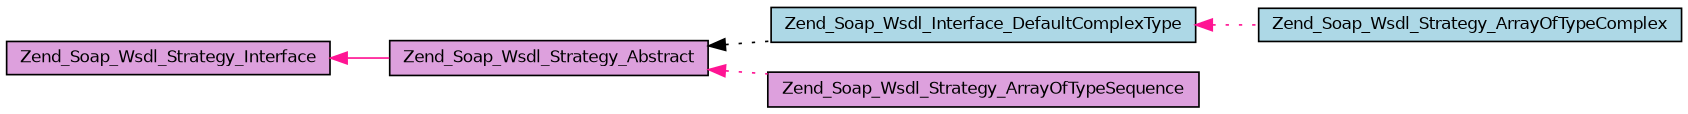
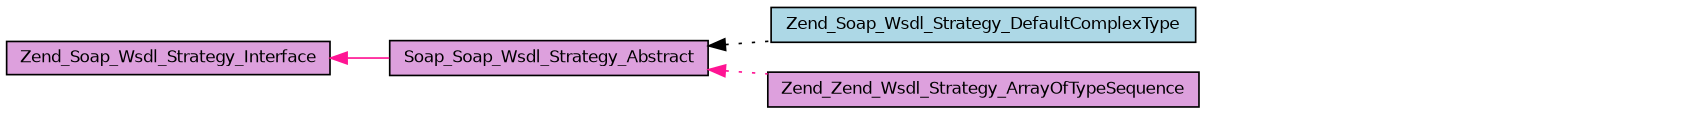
node "Zend_Soap_Wsdl_Interface_DefaultComplexType": label "Zend_Soap_Wsdl_Interface_DefaultComplexType" -> "Zend_Soap_Wsdl_Strategy_DefaultComplexType"
node "Zend_Soap_Wsdl_Strategy_ArrayOfTypeComplex": removed
node "Zend_Soap_Wsdl_Strategy_Abstract": label "Zend_Soap_Wsdl_Strategy_Abstract" -> "Soap_Soap_Wsdl_Strategy_Abstract"
node "Zend_Soap_Wsdl_Strategy_ArrayOfTypeSequence": label "Zend_Soap_Wsdl_Strategy_ArrayOfTypeSequence" -> "Zend_Zend_Wsdl_Strategy_ArrayOfTypeSequence"
